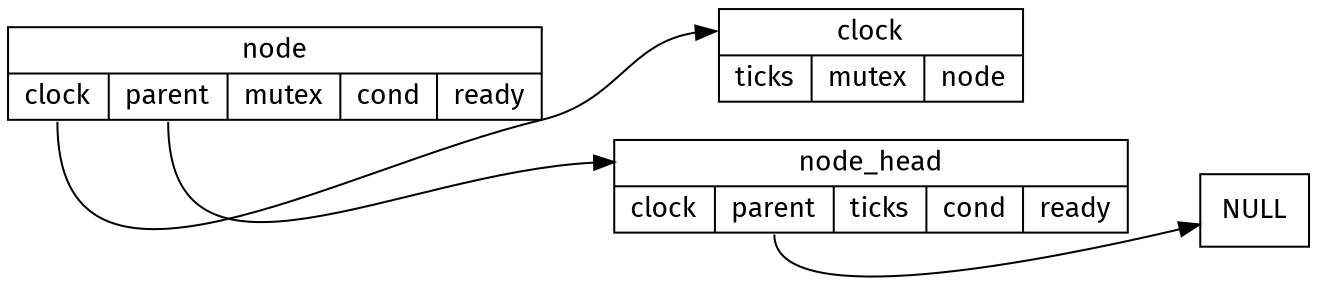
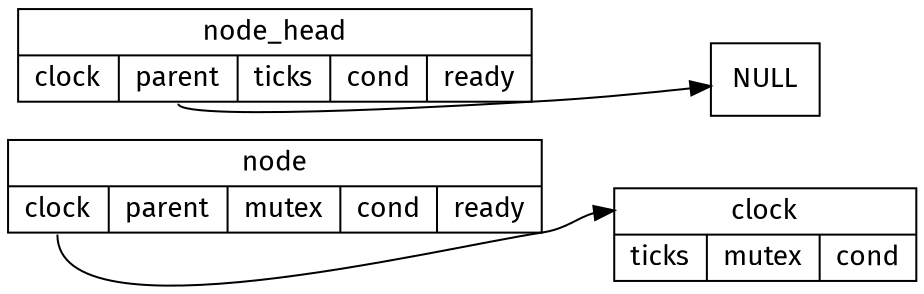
node "clock": text "node" -> "cond"
edge "node" -> "node_head": removed
